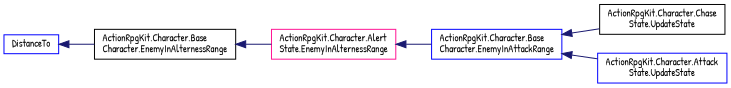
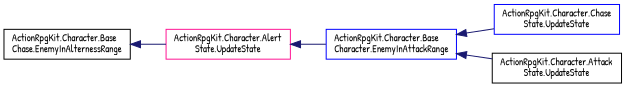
node "ActionRpgKit.Character.Chase State.UpdateState": color black -> blue
node "DistanceTo": removed
node "ActionRpgKit.Character.Base Character.EnemyInAlternessRange": label "ActionRpgKit.Character.Base Character.EnemyInAlternessRange" -> "ActionRpgKit.Character.Base Chase.EnemyInAlternessRange"
node "ActionRpgKit.Character.Alert State.EnemyInAlternessRange": label "ActionRpgKit.Character.Alert State.EnemyInAlternessRange" -> "ActionRpgKit.Character.Alert State.UpdateState"
node "ActionRpgKit.Character.Attack State.UpdateState": color blue -> black
